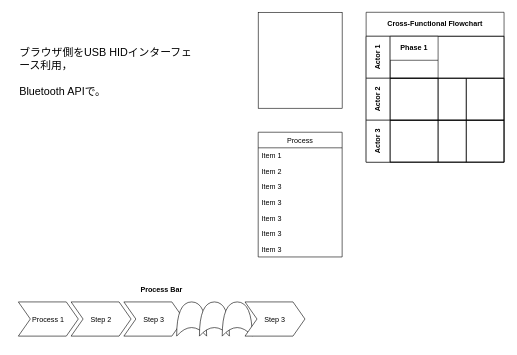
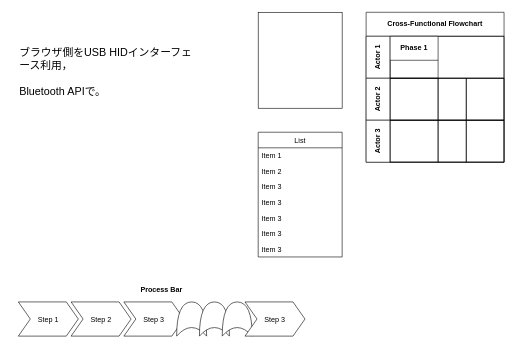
node "Process": label "Process" -> "List"
node "Process 1": label "Process 1" -> "Step 1"
